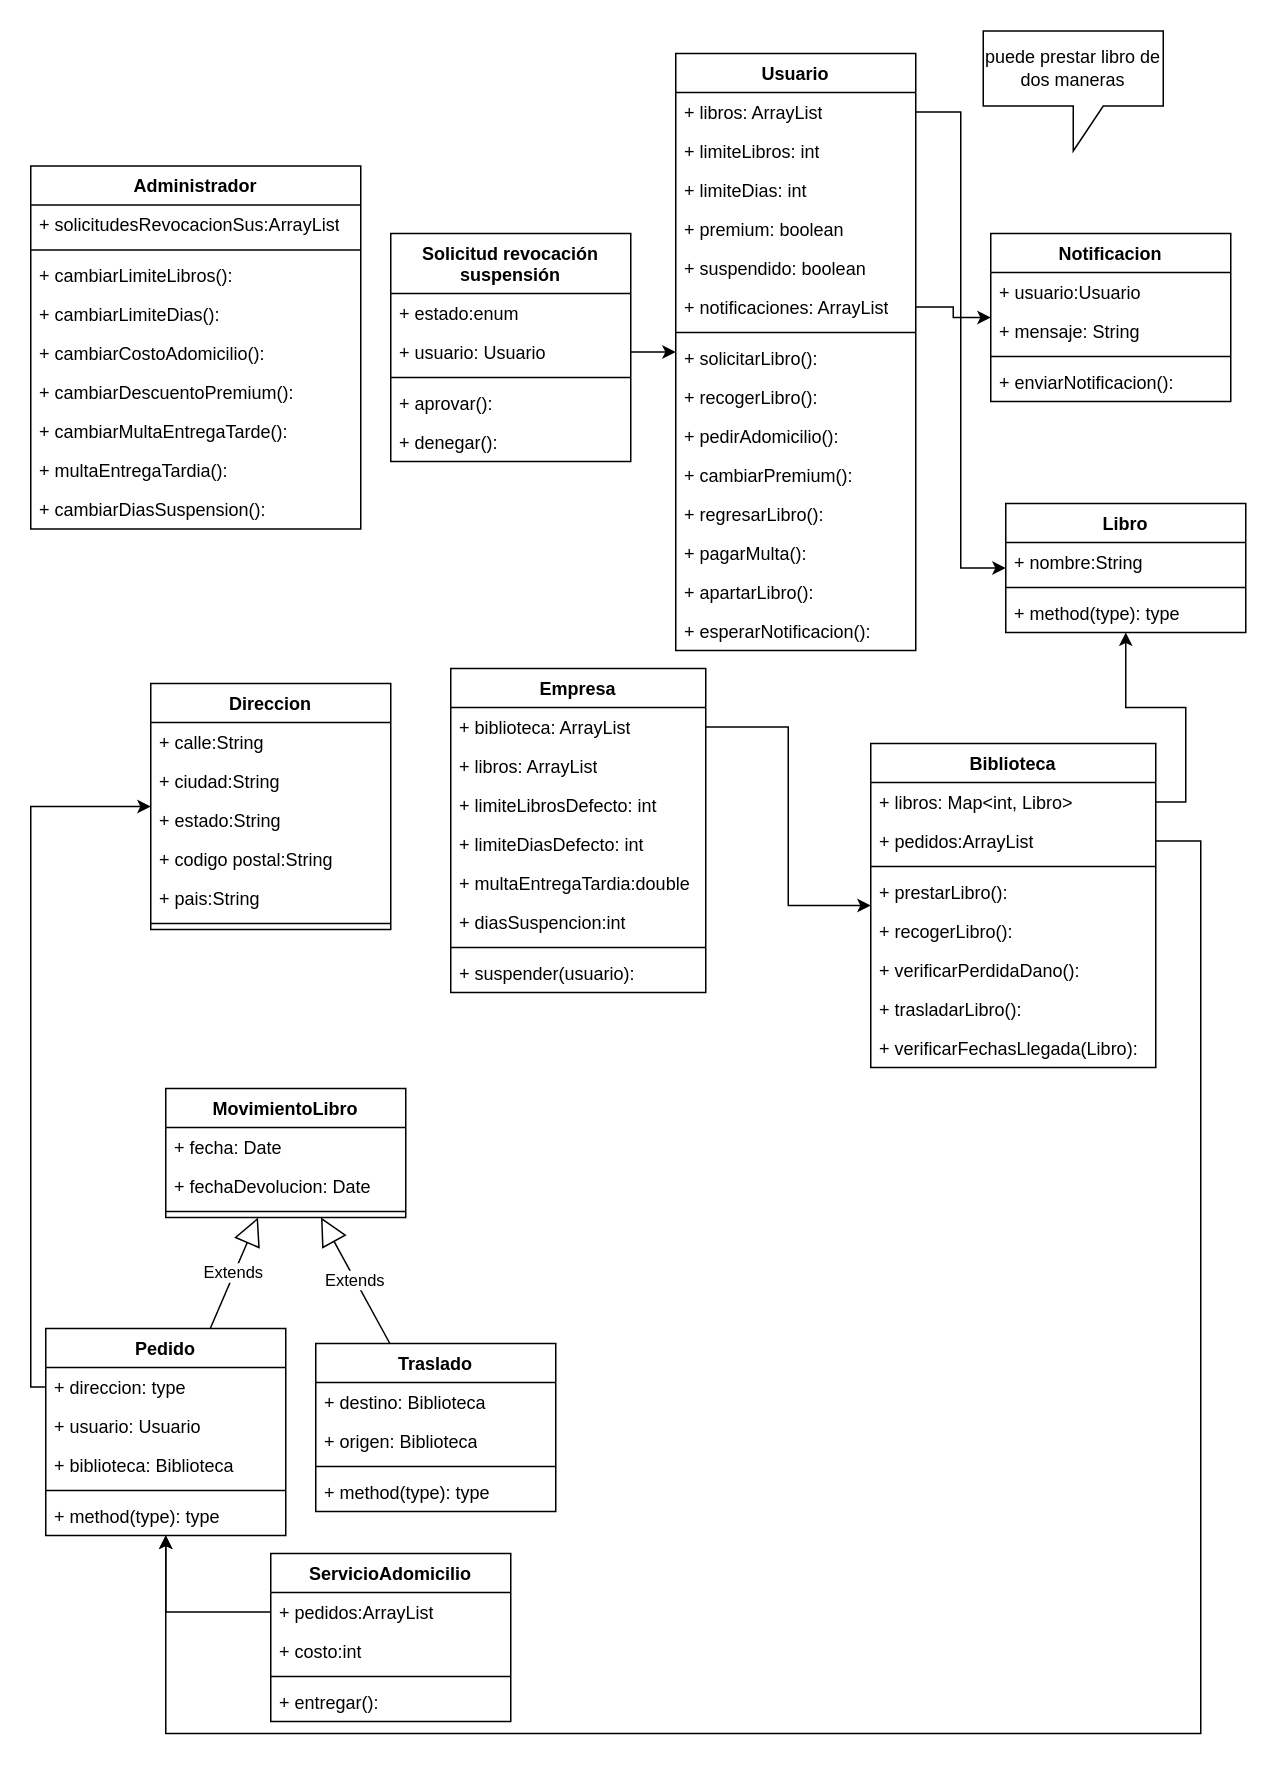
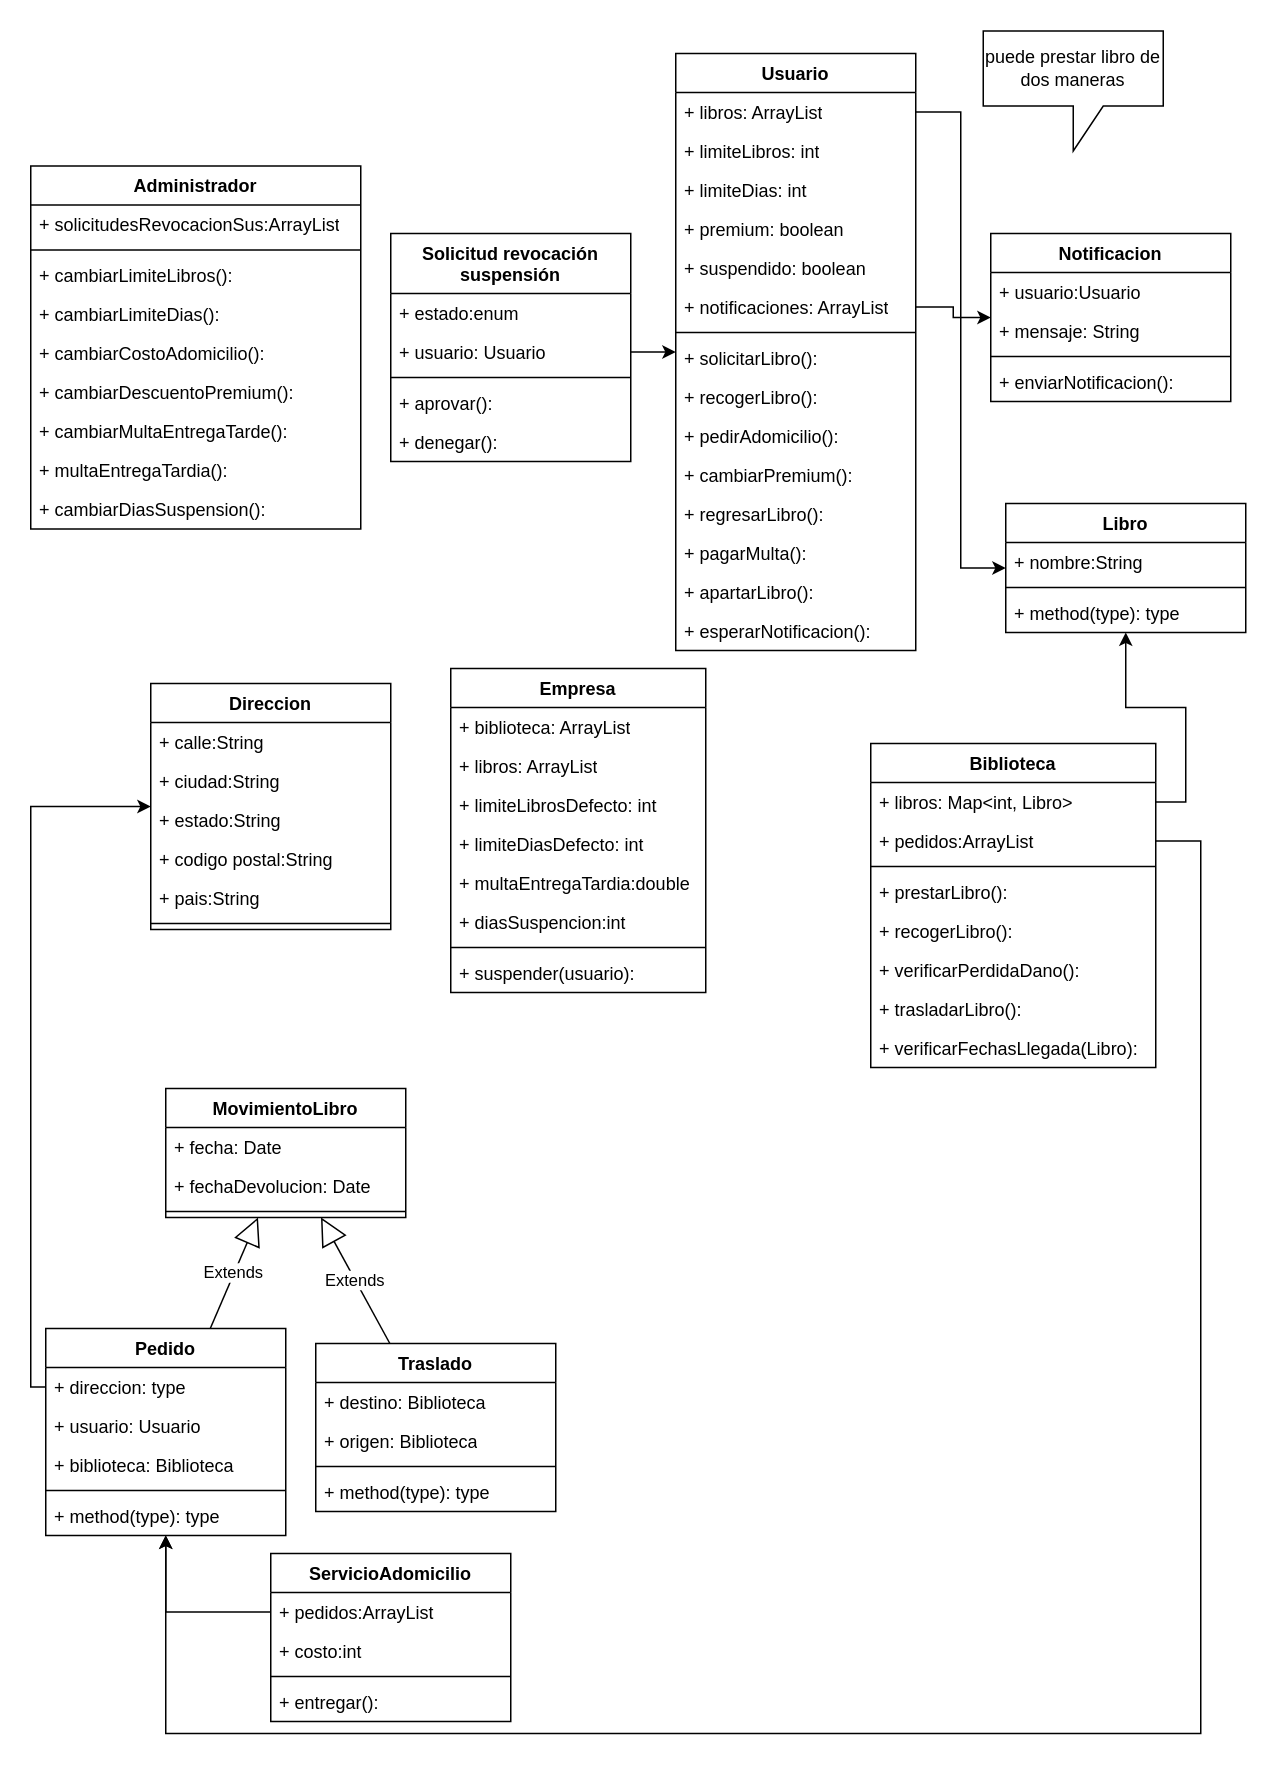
edge "+ biblioteca: ArrayList" -> "Biblioteca": removed
